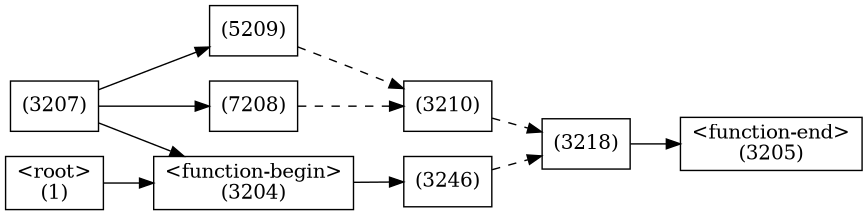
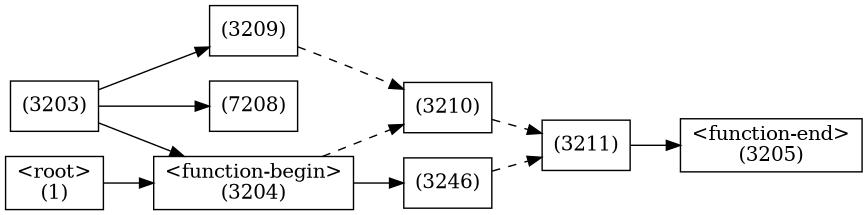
node "(5209)": label "(5209)" -> "(3209)"
node "(3207)": label "(3207)" -> "(3203)"
edge "(7208)" -> "(3210)": now "<function-begin> (3204)" -> "(3210)"
node "(3218)": label "(3218)" -> "(3211)"
